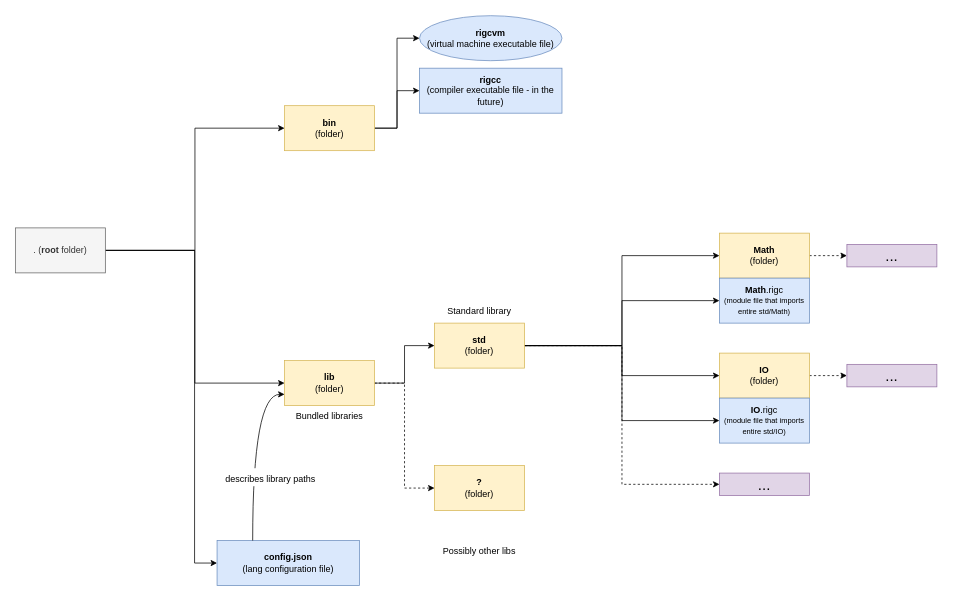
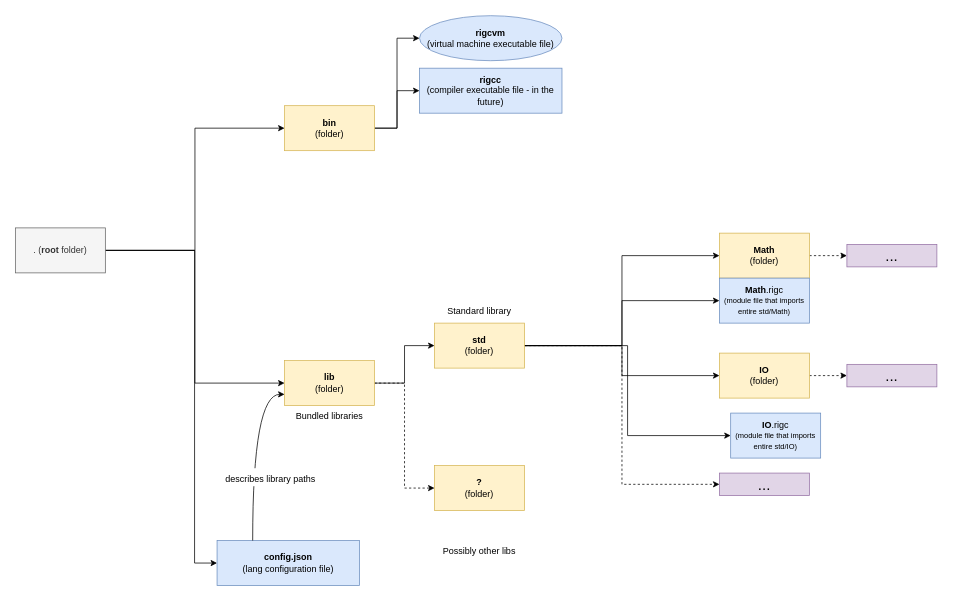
node "IO.rigc (module file that imports entire std/IO)": moved (765, 420) -> (776, 435)
